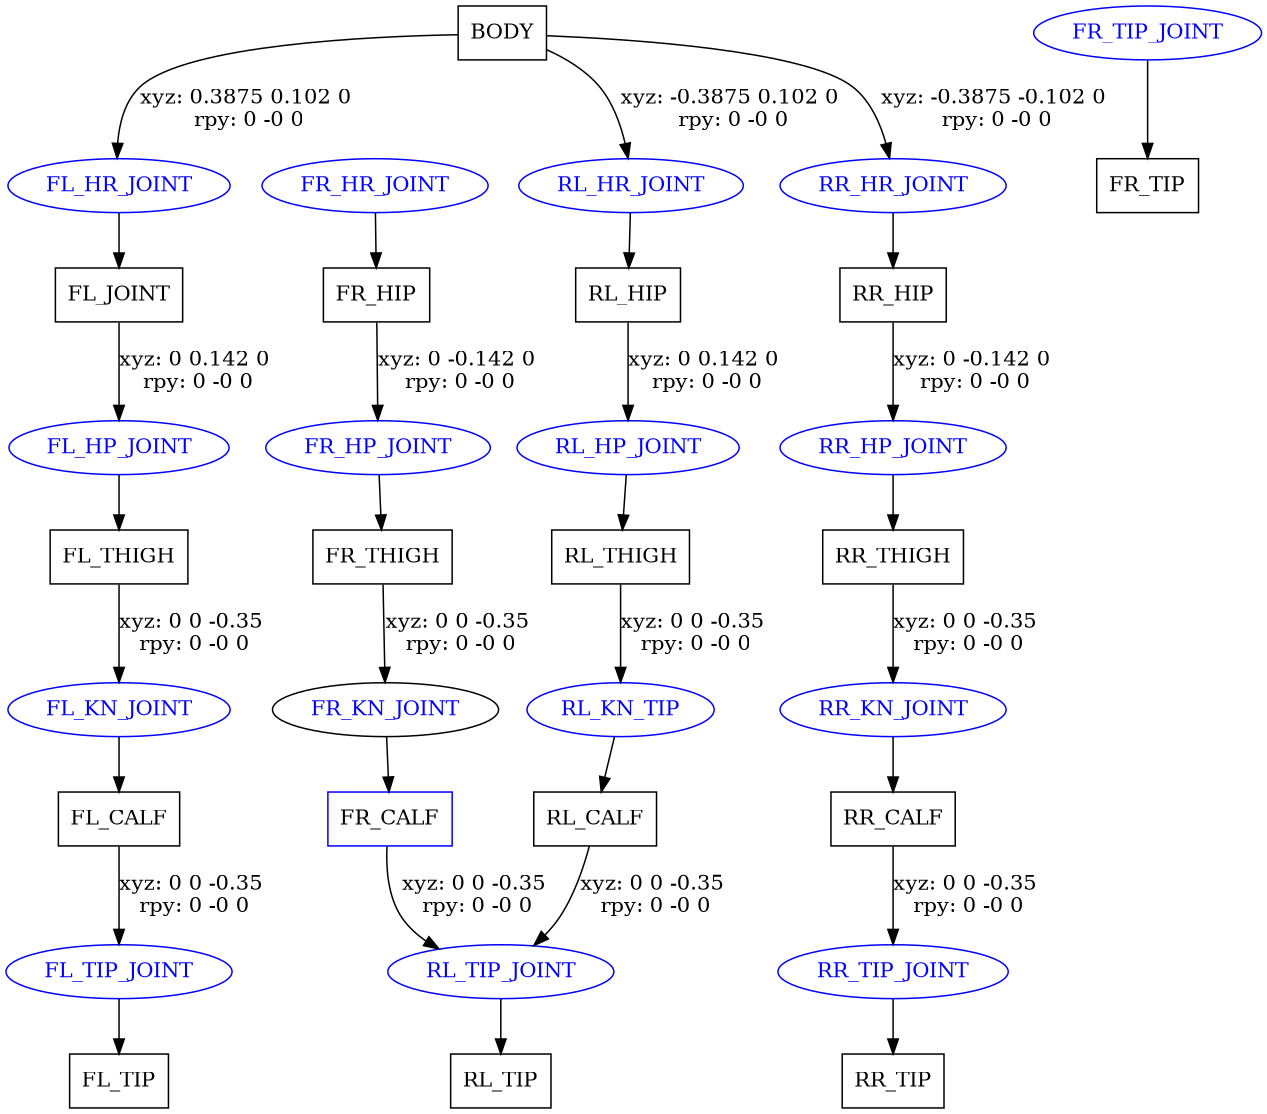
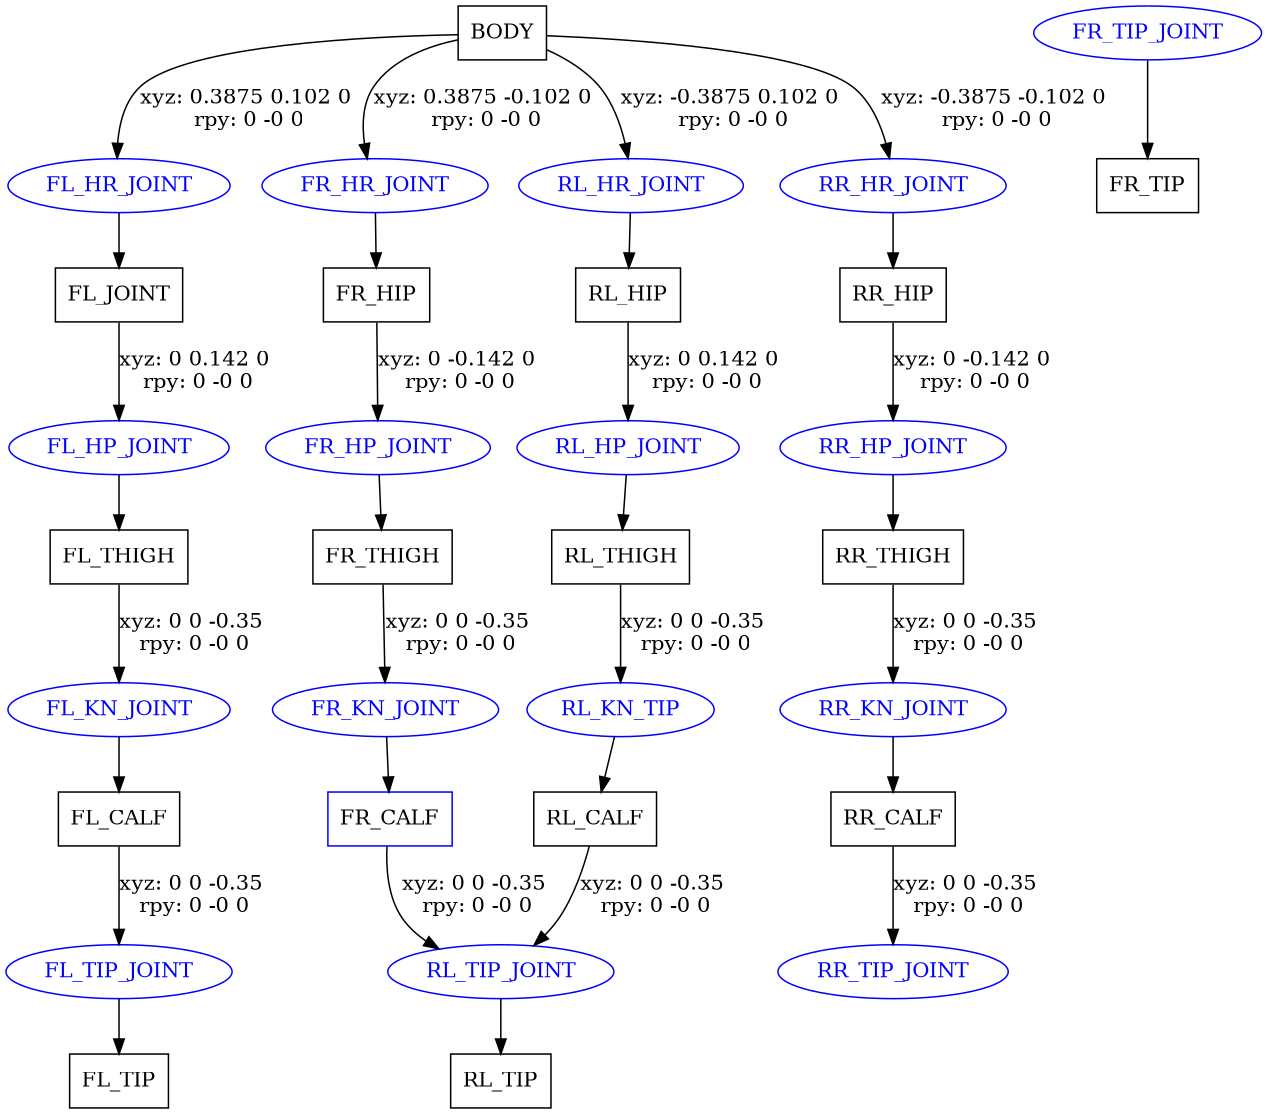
edge "BODY" -> "FR_HR_JOINT": added, label "xyz: 0.3875 -0.102 0 rpy: 0 -0 0"
node "FR_KN_JOINT": color black -> blue
node "RR_TIP": removed
